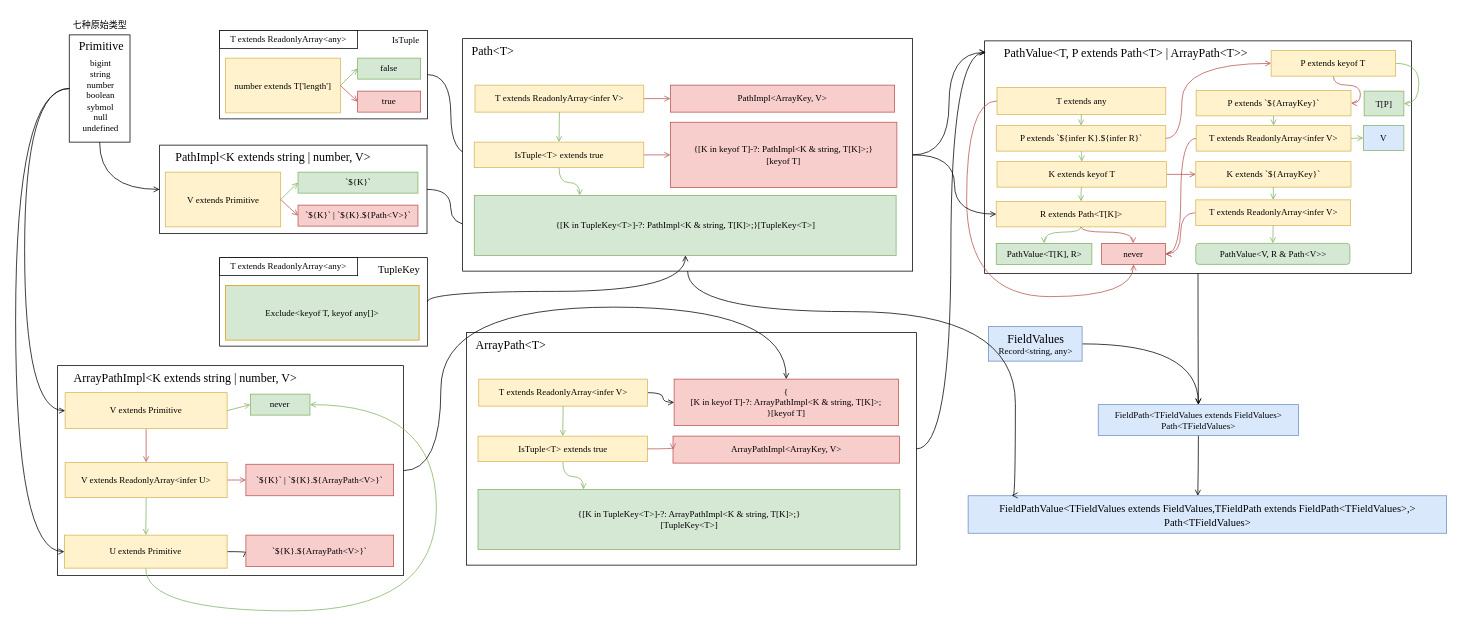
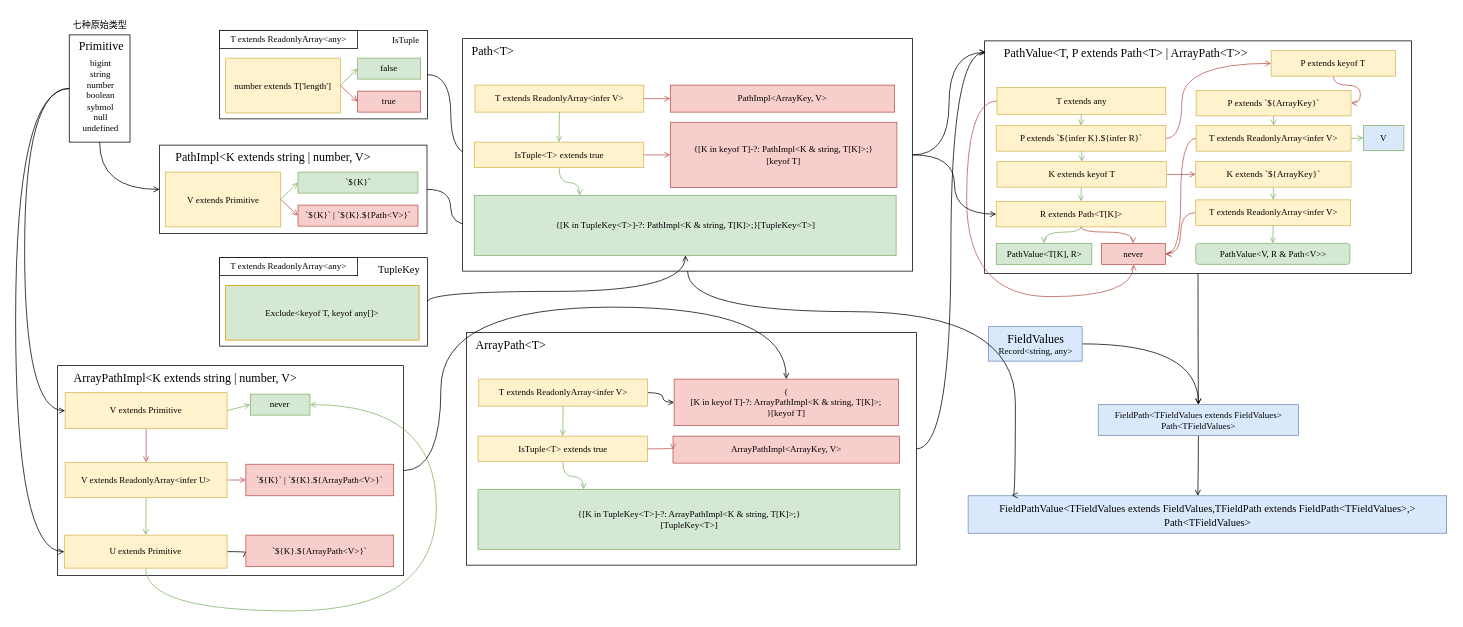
edge "P extends keyof T" -> "T[P]": removed
node "T[P]": removed
